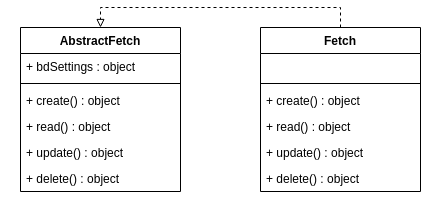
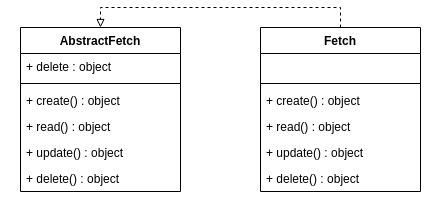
node "+ bdSettings : object": label "+ bdSettings : object" -> "+ delete : object"
